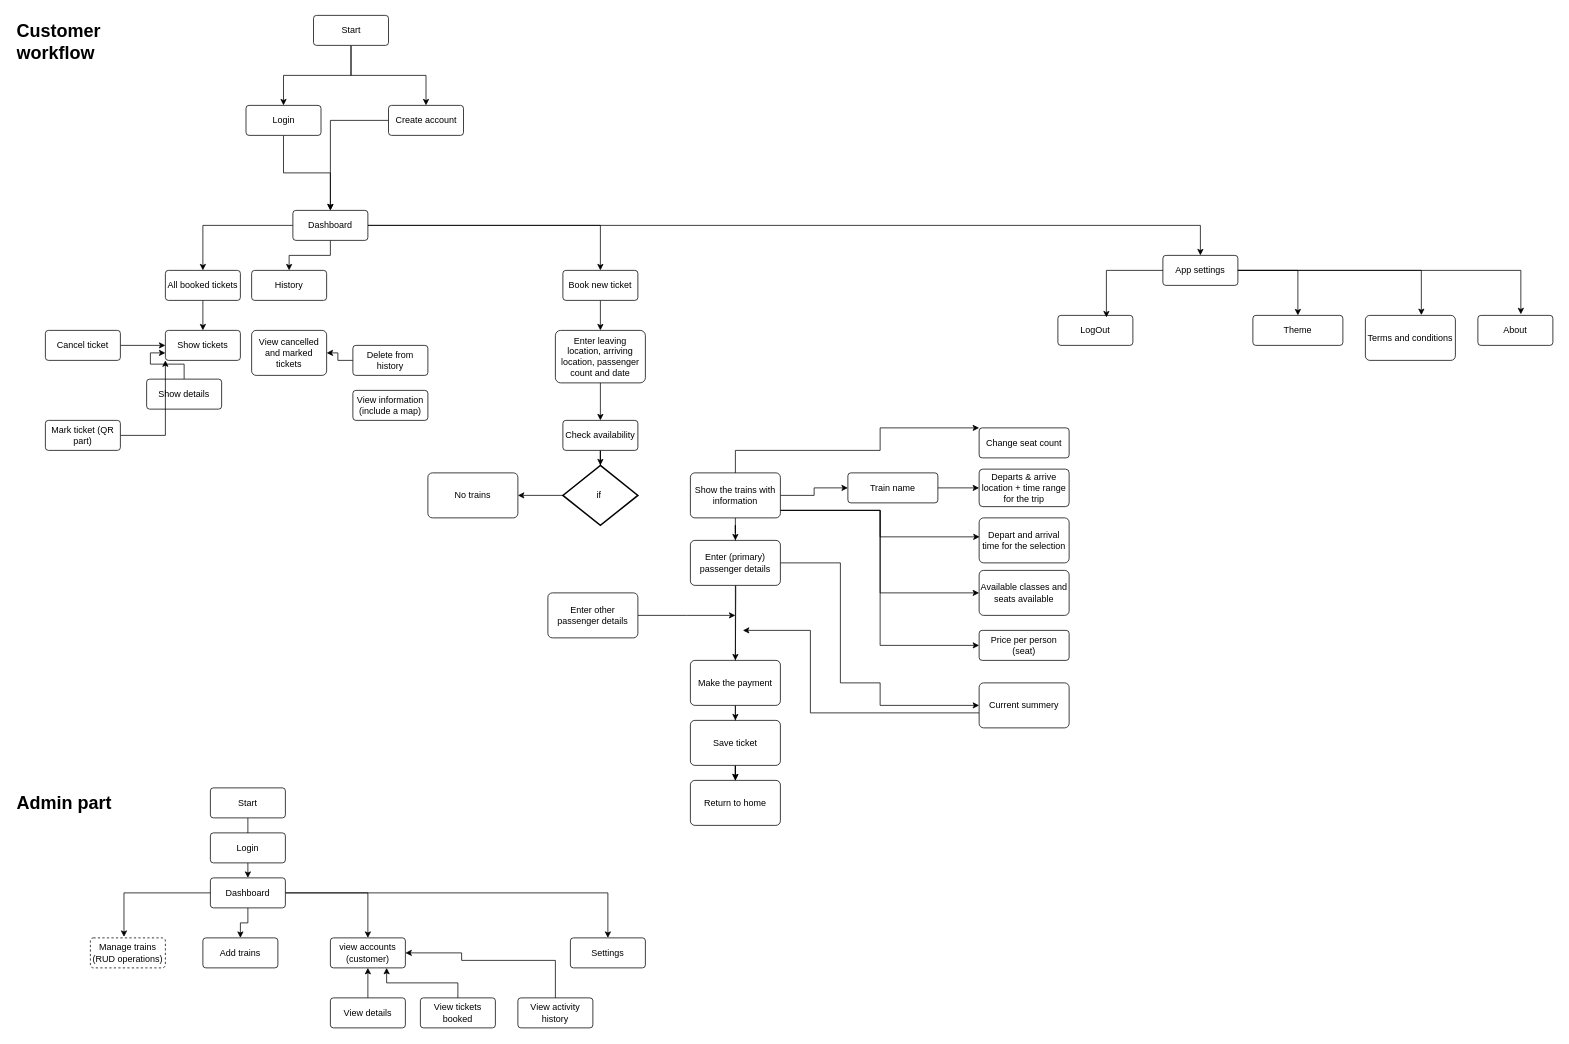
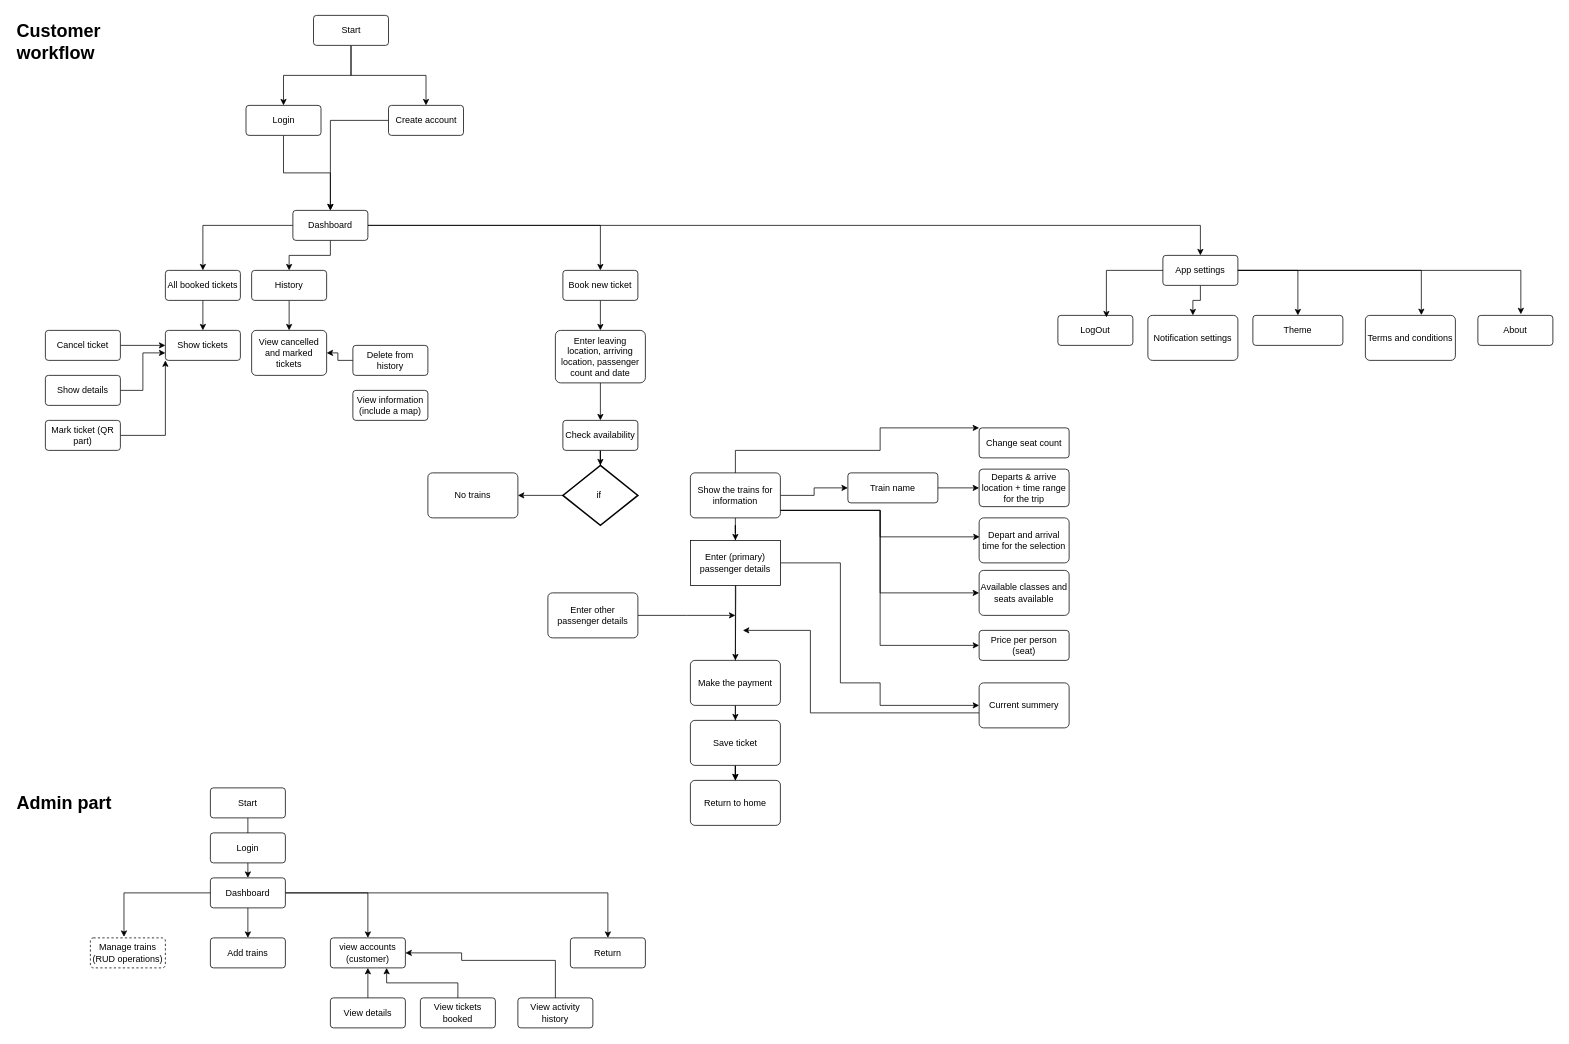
edge "App settings" -> "Notification settings": added
edge "History" -> "View cancelled and marked tickets": added
node "Notification settings": added
node "Show details": moved (184, 394) -> (83, 390)
node "Show the trains with information": label "Show the trains with information" -> "Show the trains for information"
node "Enter (primary) passenger details": shape rounded rectangle -> rectangle
node "Add trains": moved (240, 953) -> (248, 953)
node "Settings": label "Settings" -> "Return"
